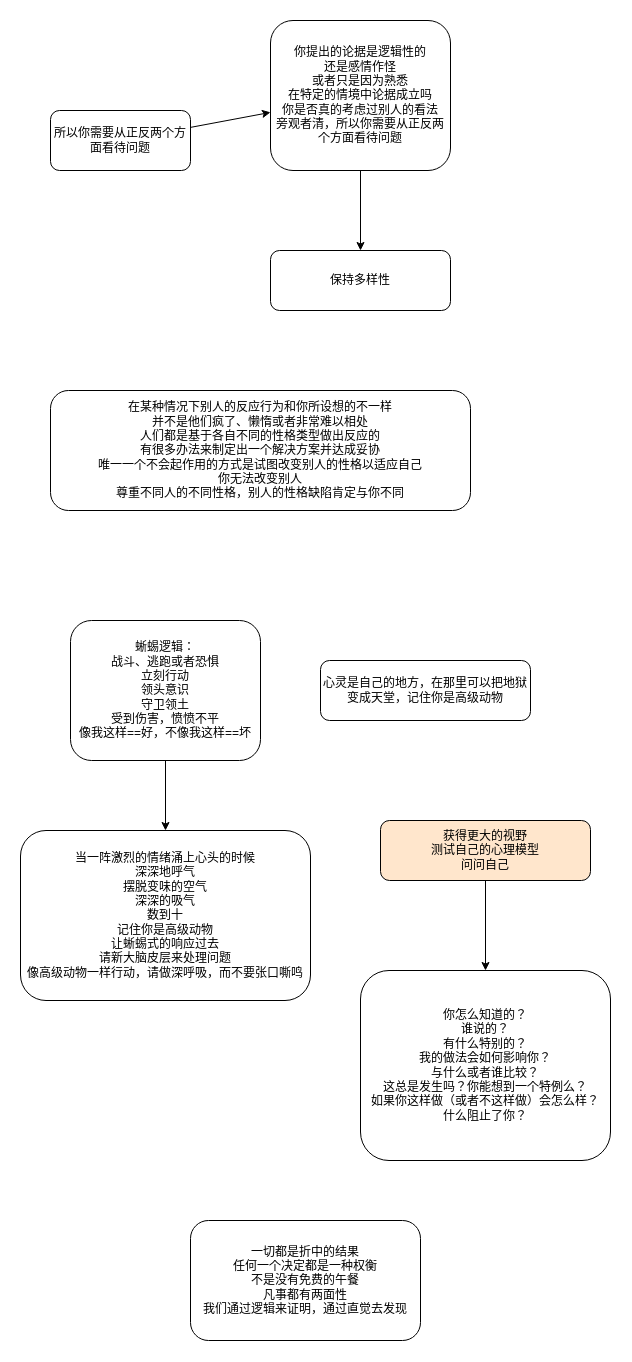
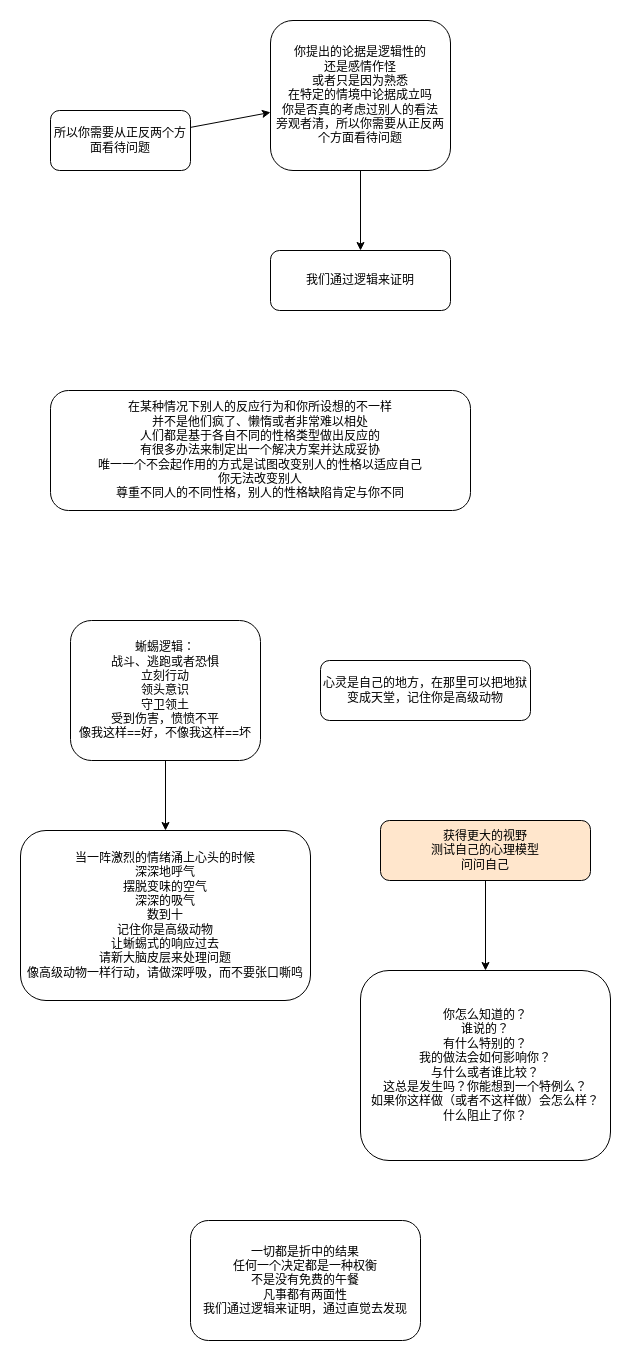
node "保持多样性": label "保持多样性" -> "我们通过逻辑来证明"
